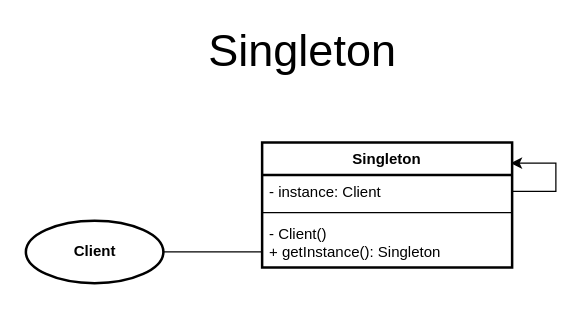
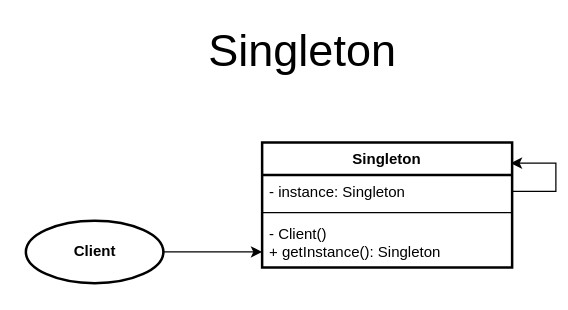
node "- instance: Client": label "- instance: Client" -> "- instance: Singleton"
edge "- Client() + getInstance(): Singleton" -- "Client": arrowhead none -> classic
